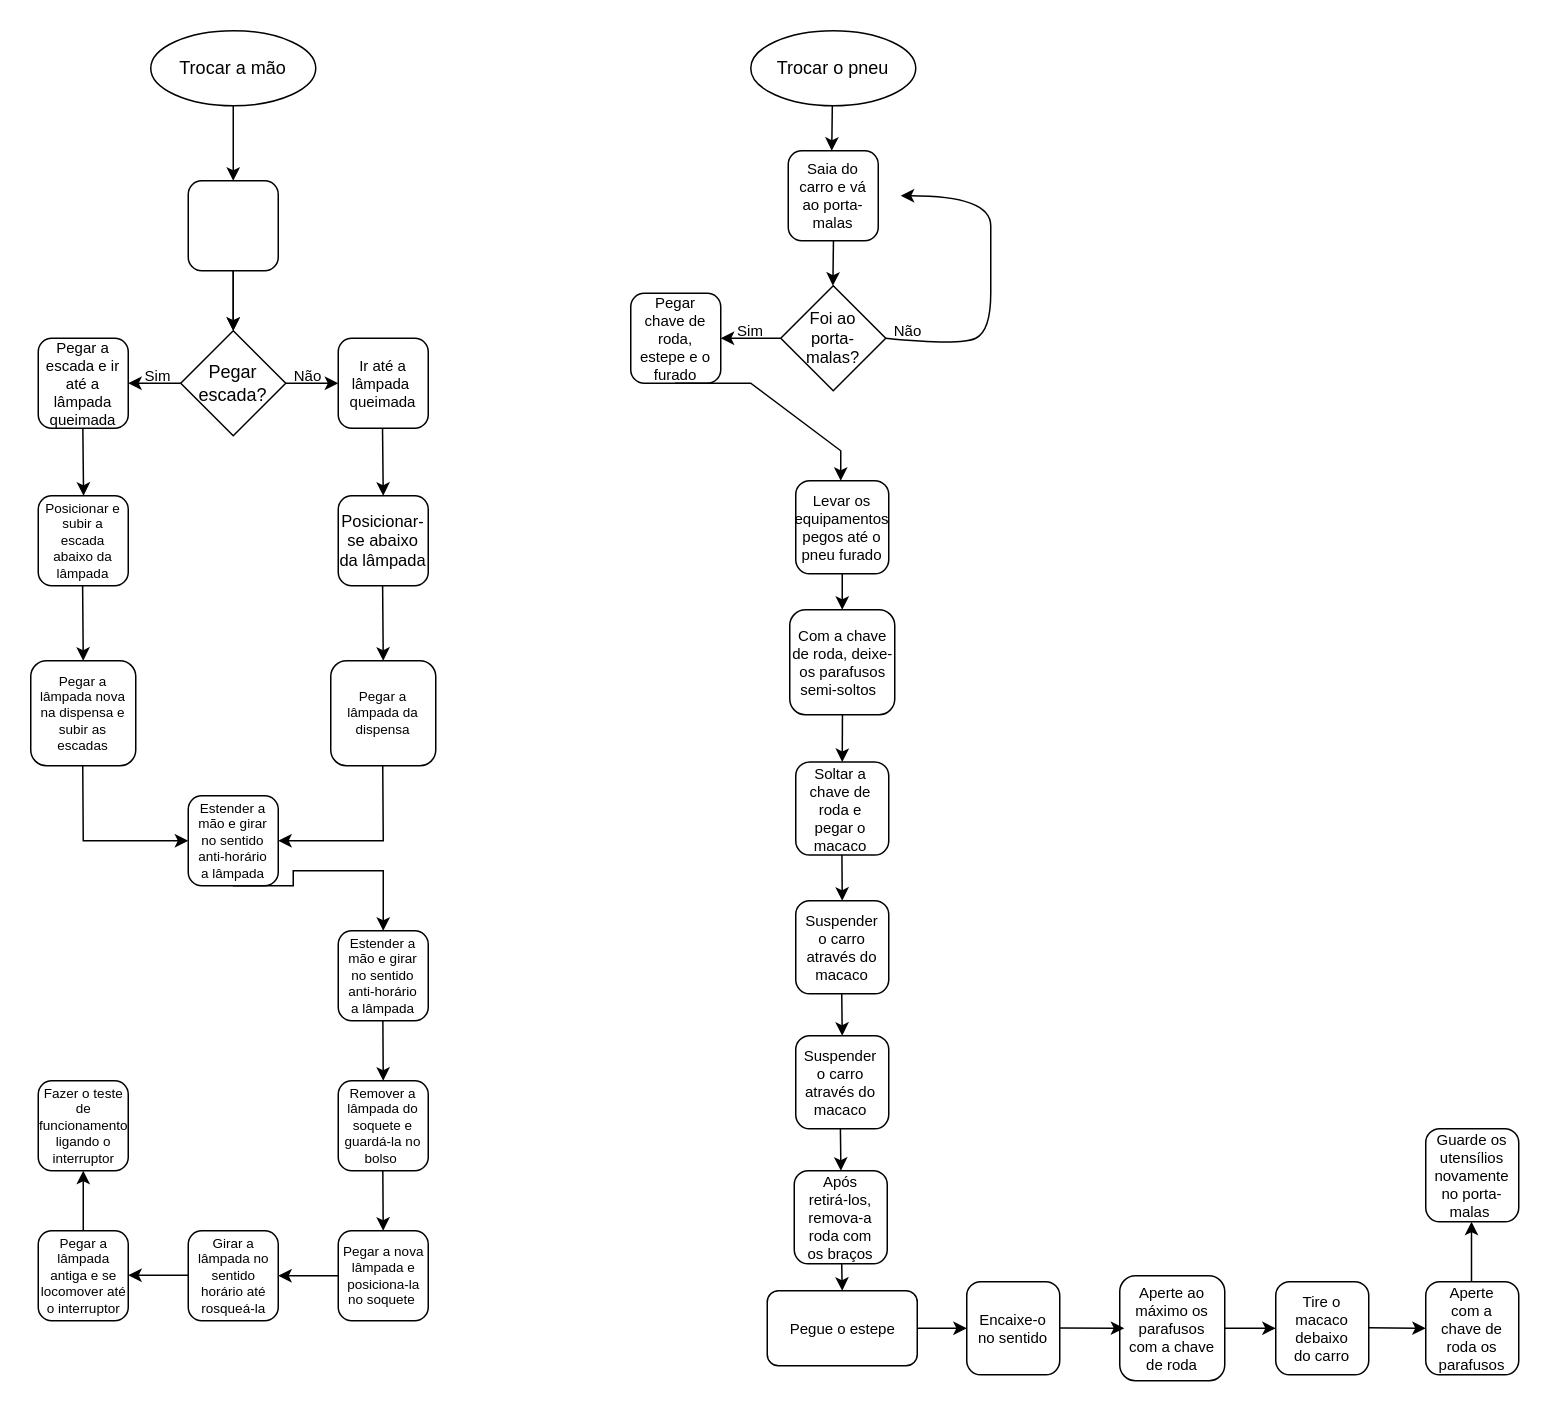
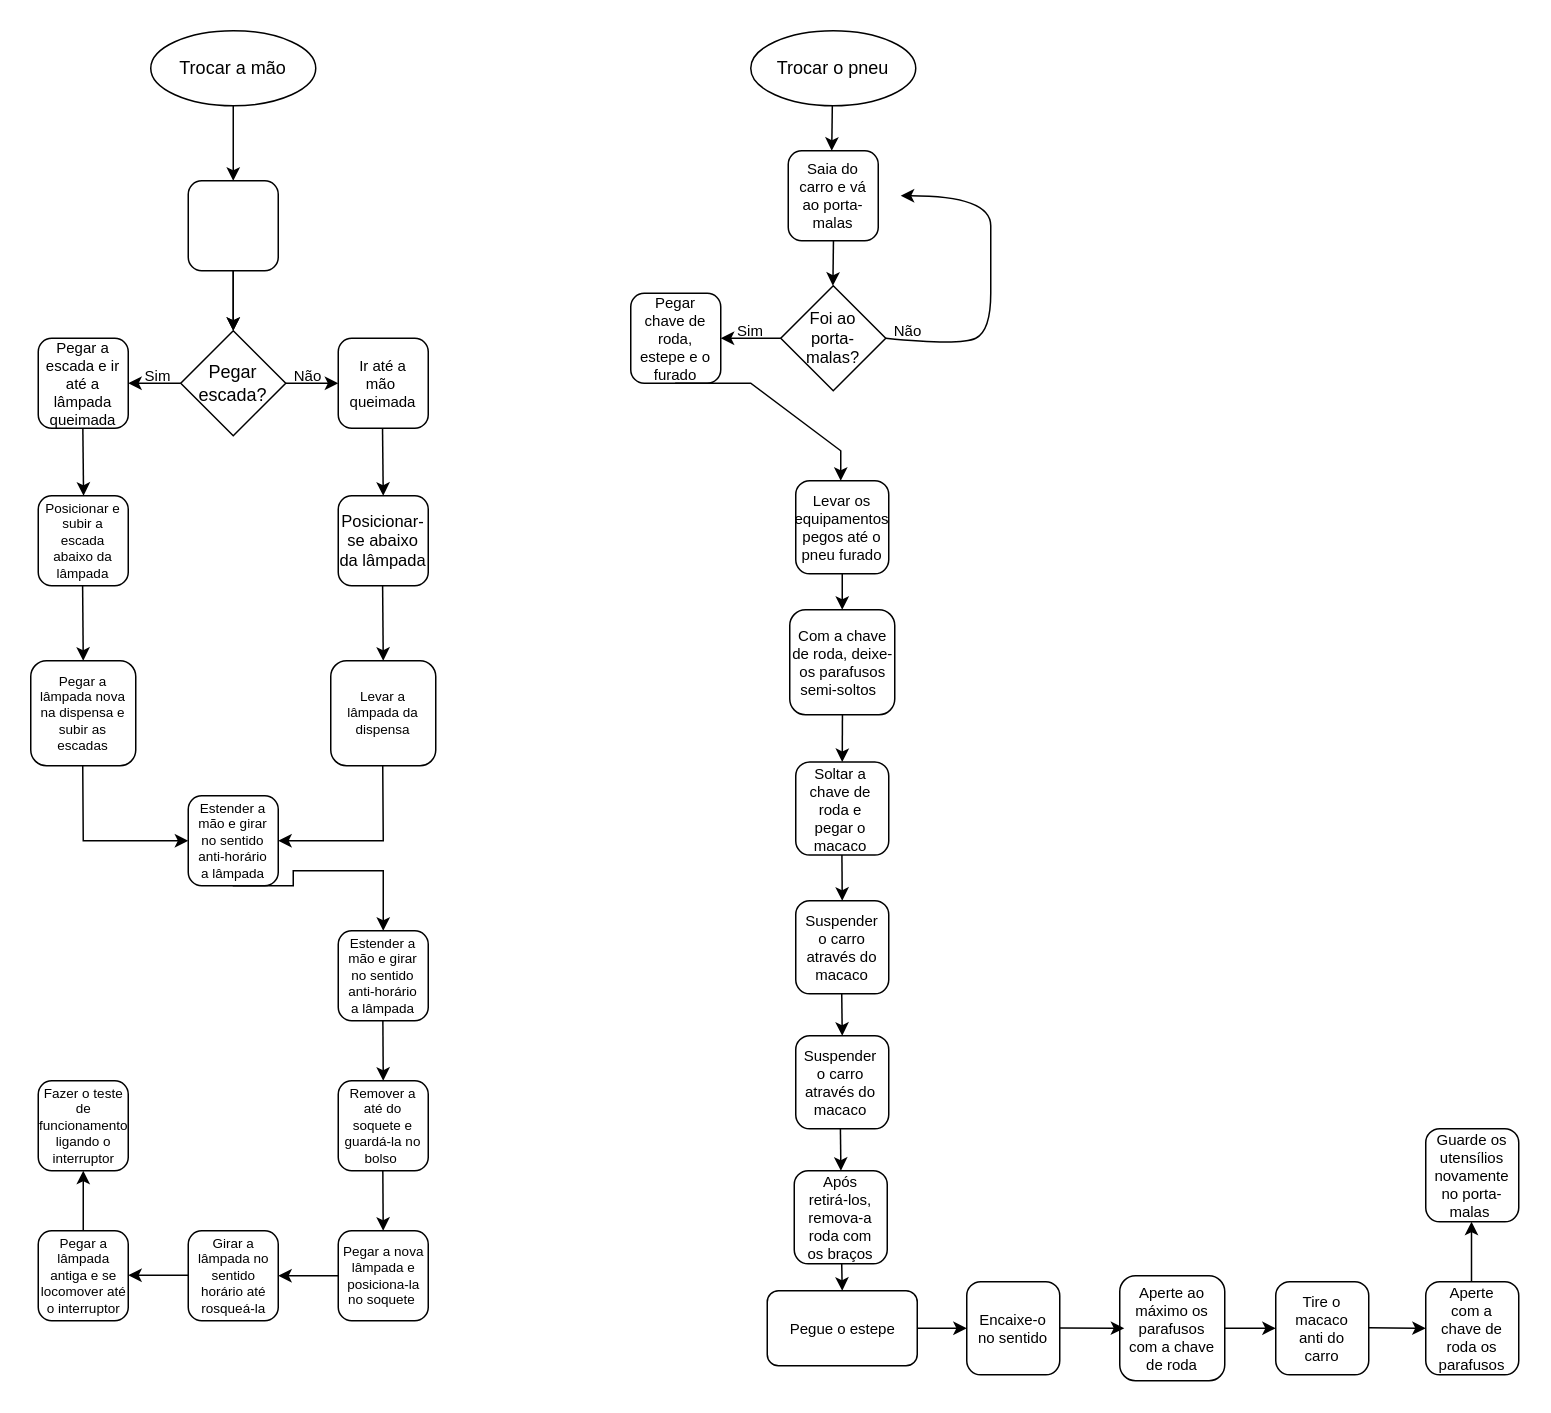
node "Ir até a lâmpada queimada": label "Ir até a lâmpada queimada" -> "Ir até a mão queimada"
node "Pegar a lâmpada da dispensa": label "Pegar a lâmpada da dispensa" -> "Levar a lâmpada da dispensa"
node "Remover a lâmpada do soquete e guardá-la no bolso": label "Remover a lâmpada do soquete e guardá-la no bolso" -> "Remover a até do soquete e guardá-la no bolso"
node "Tire o macaco debaixo do carro": label "Tire o macaco debaixo do carro" -> "Tire o macaco anti do carro"
